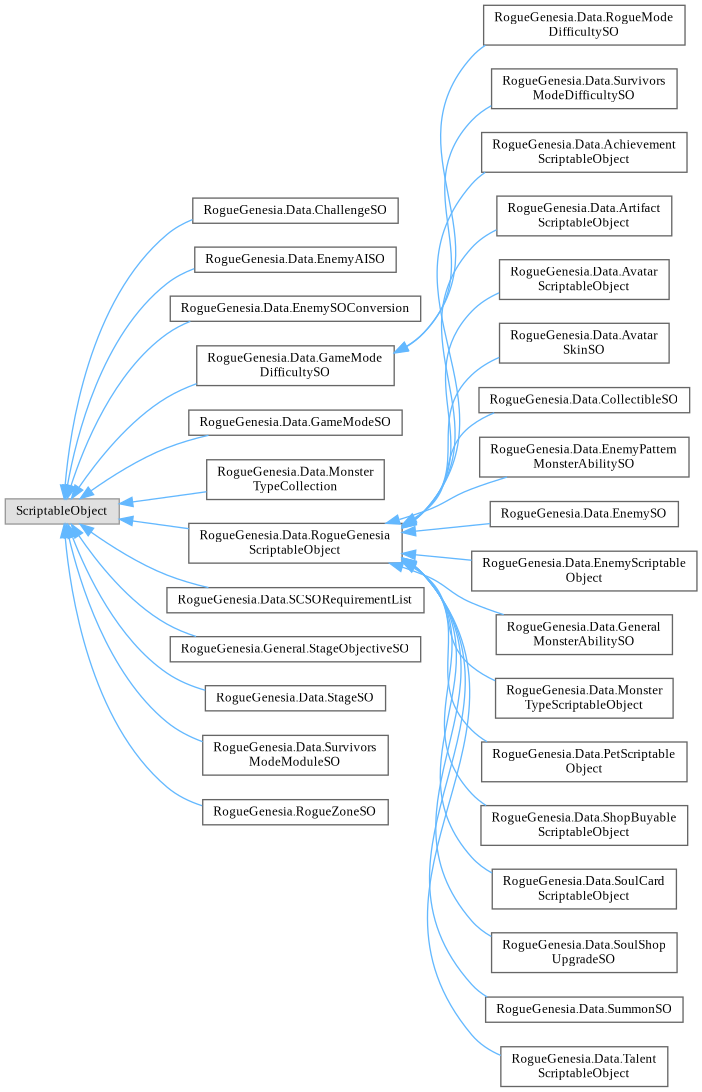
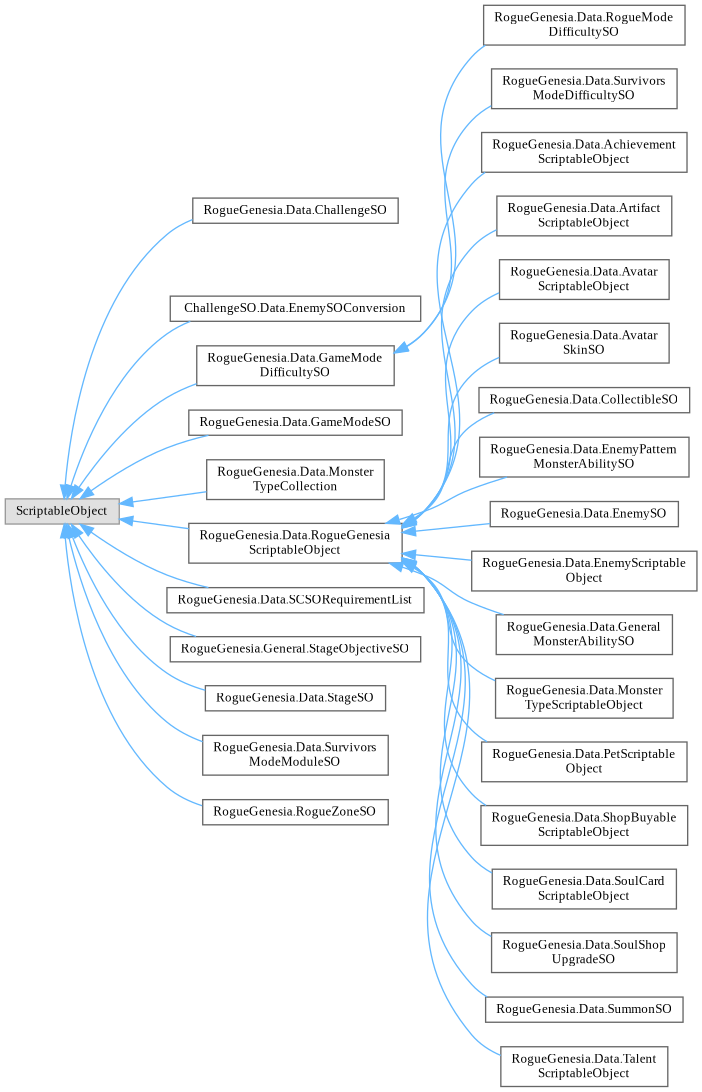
node "RogueGenesia.Data.EnemyAISO": removed
node "RogueGenesia.Data.EnemySOConversion": label "RogueGenesia.Data.EnemySOConversion" -> "ChallengeSO.Data.EnemySOConversion"
